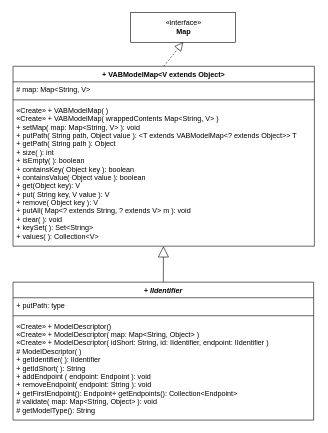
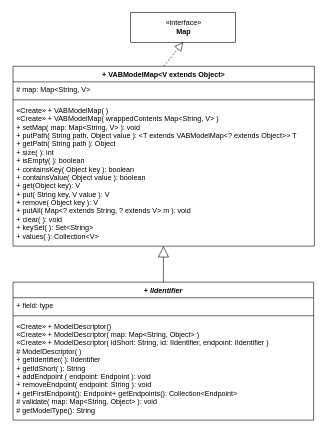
node "+ putPath: type": label "+ putPath: type" -> "+ field: type"
